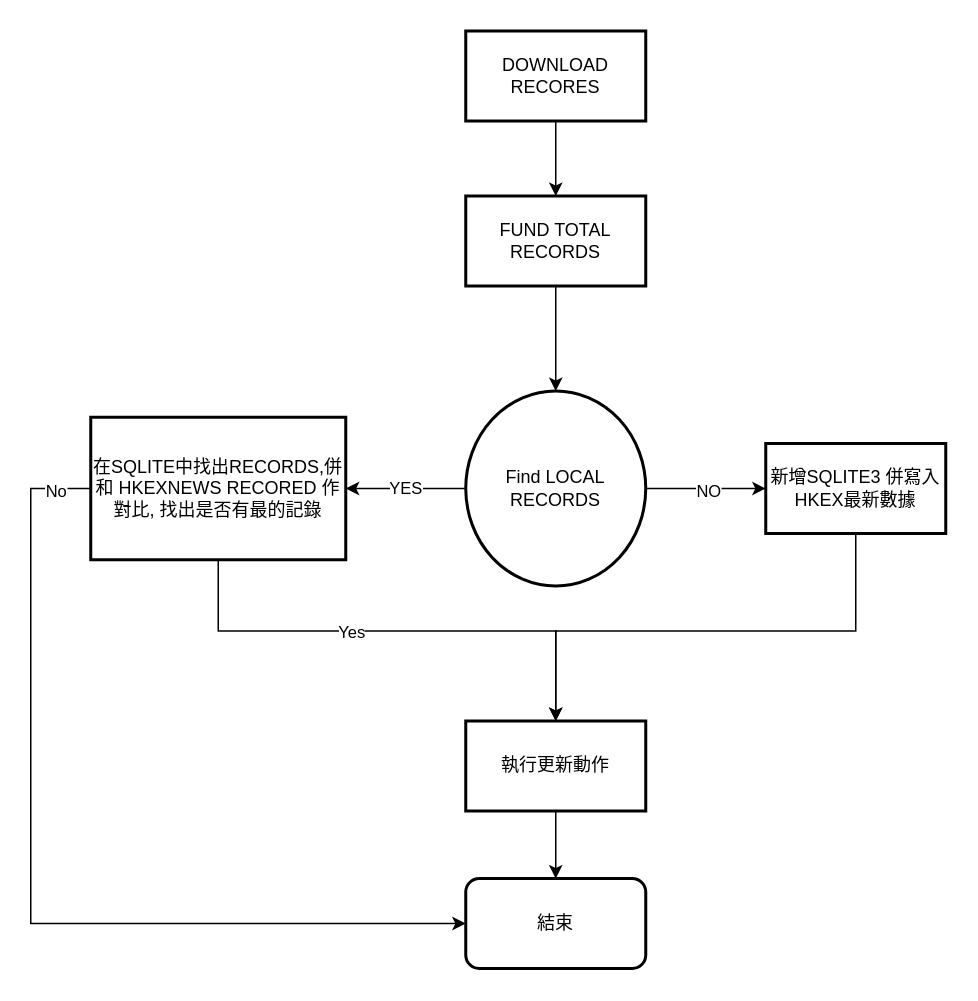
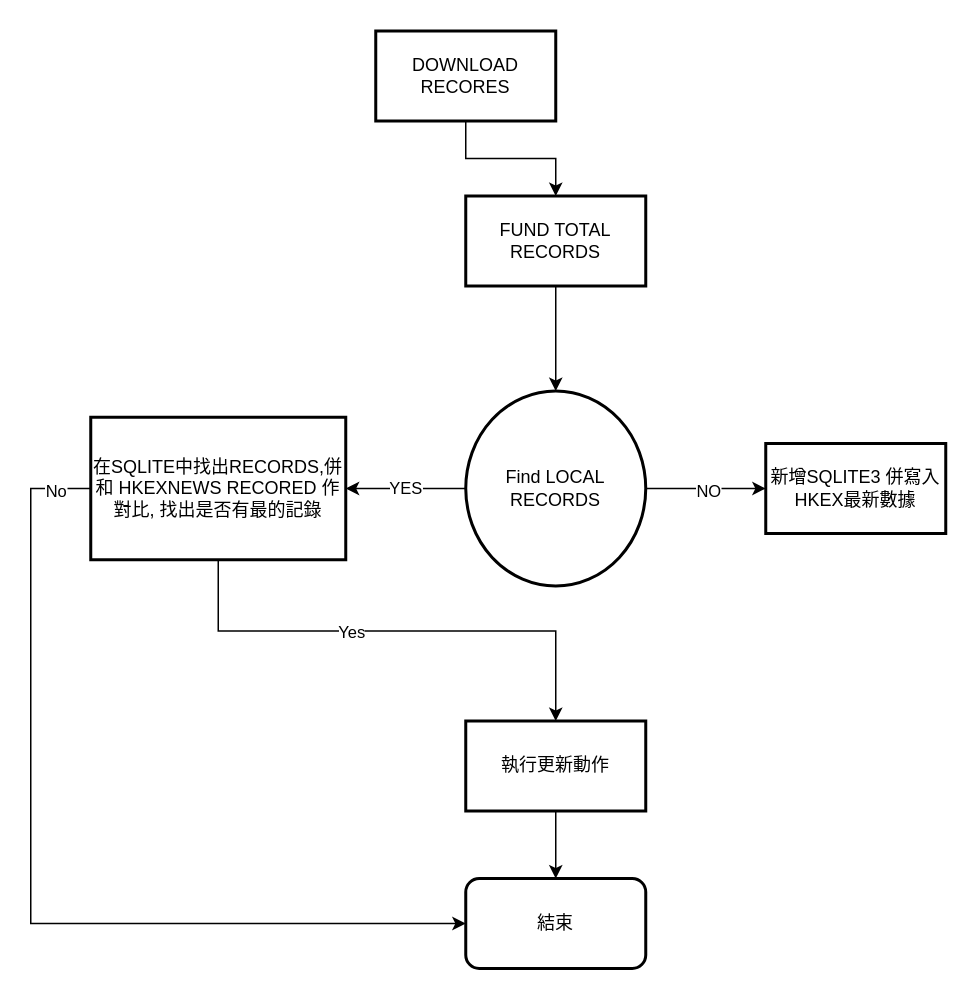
node "DOWNLOAD RECORES": moved (556, 76) -> (466, 76)
edge "新增SQLITE3 併寫入HKEX最新數據" -> "執行更新動作": removed
